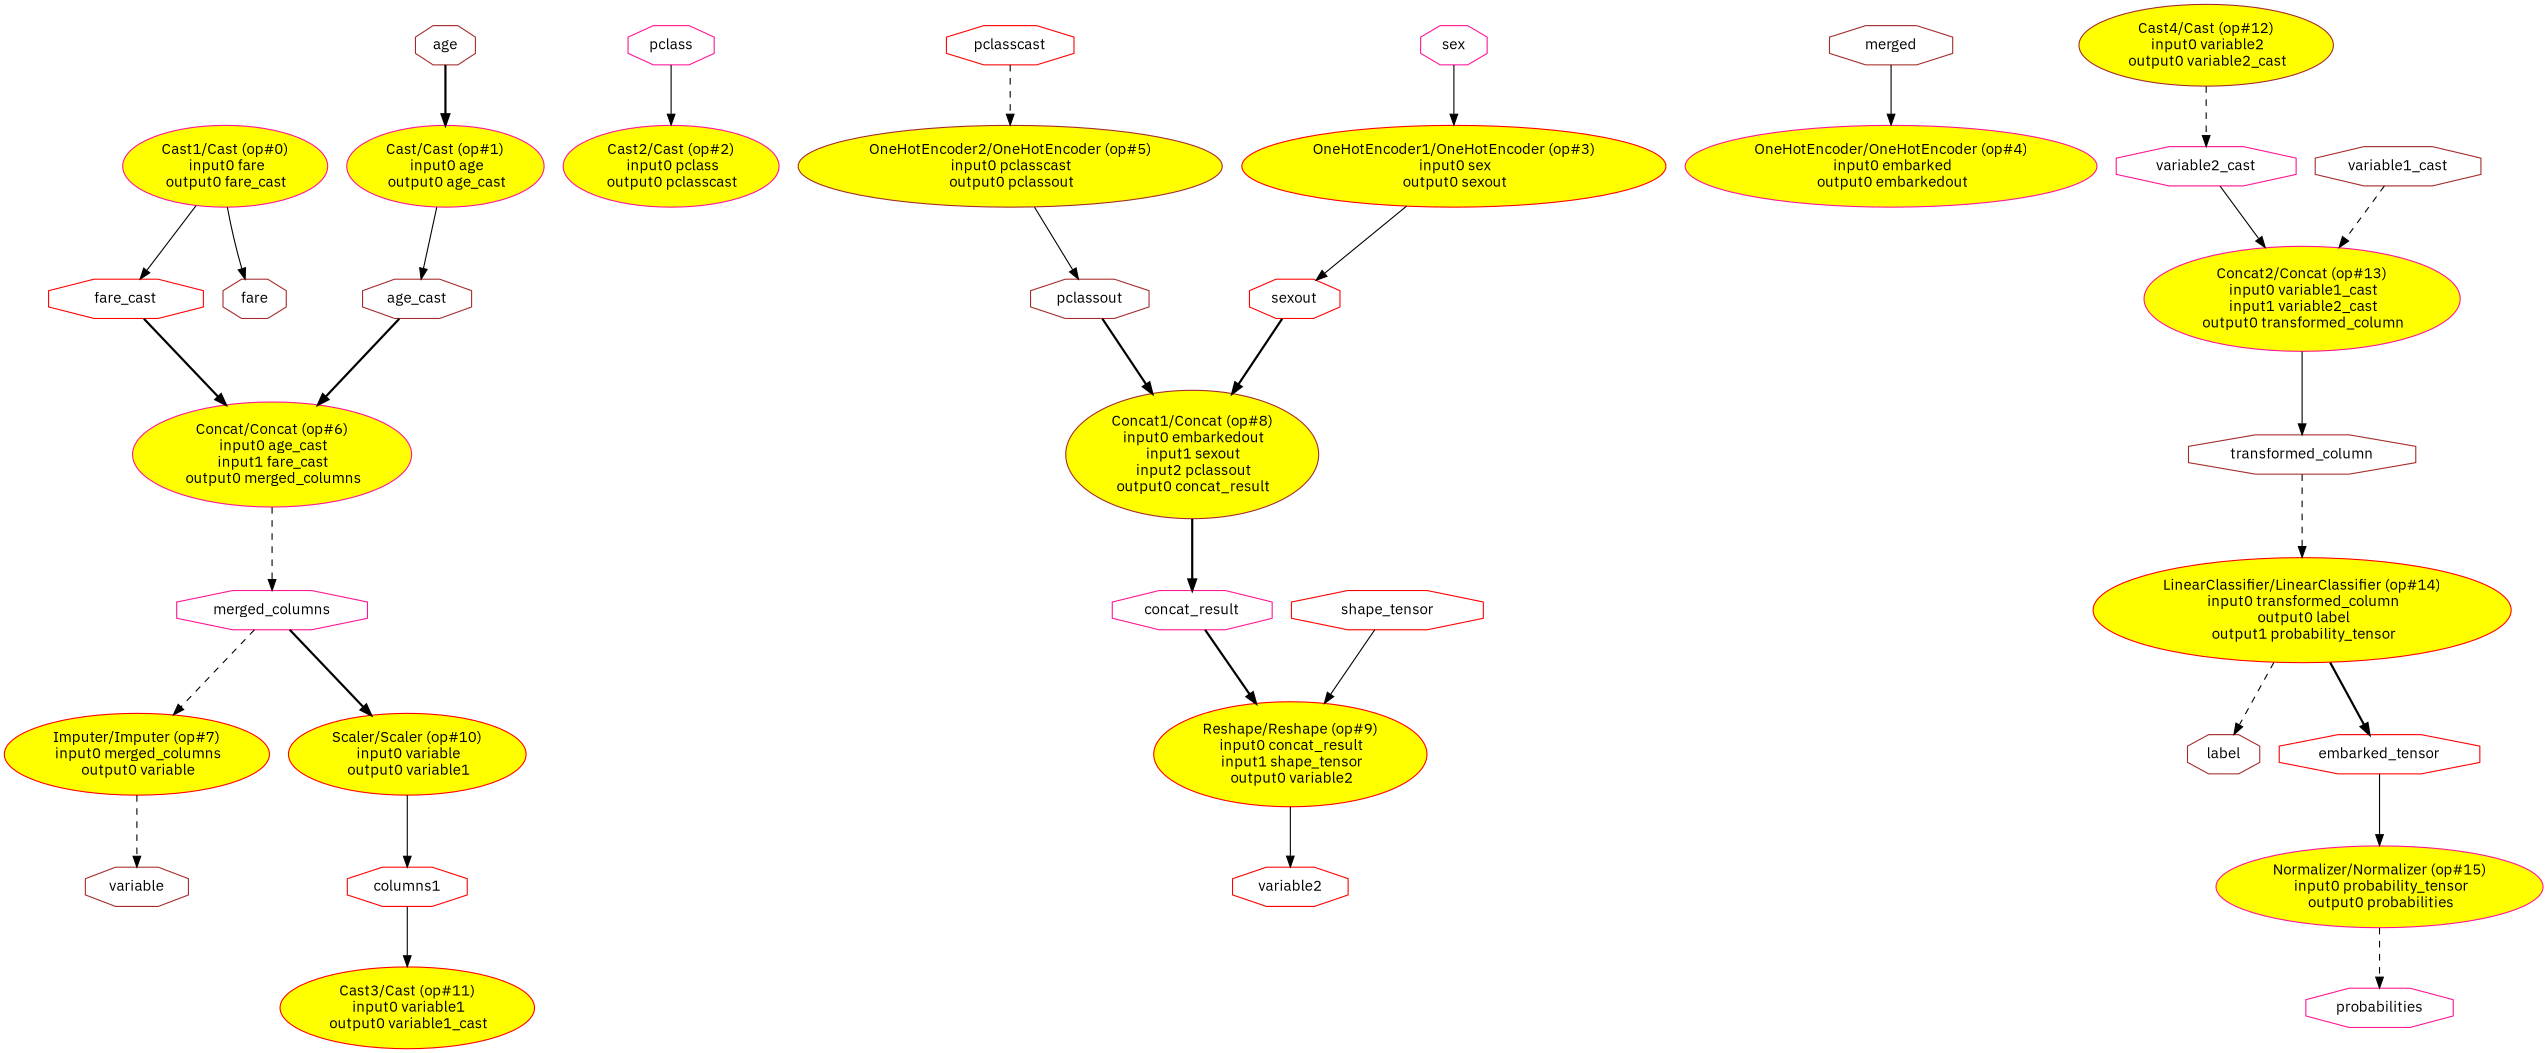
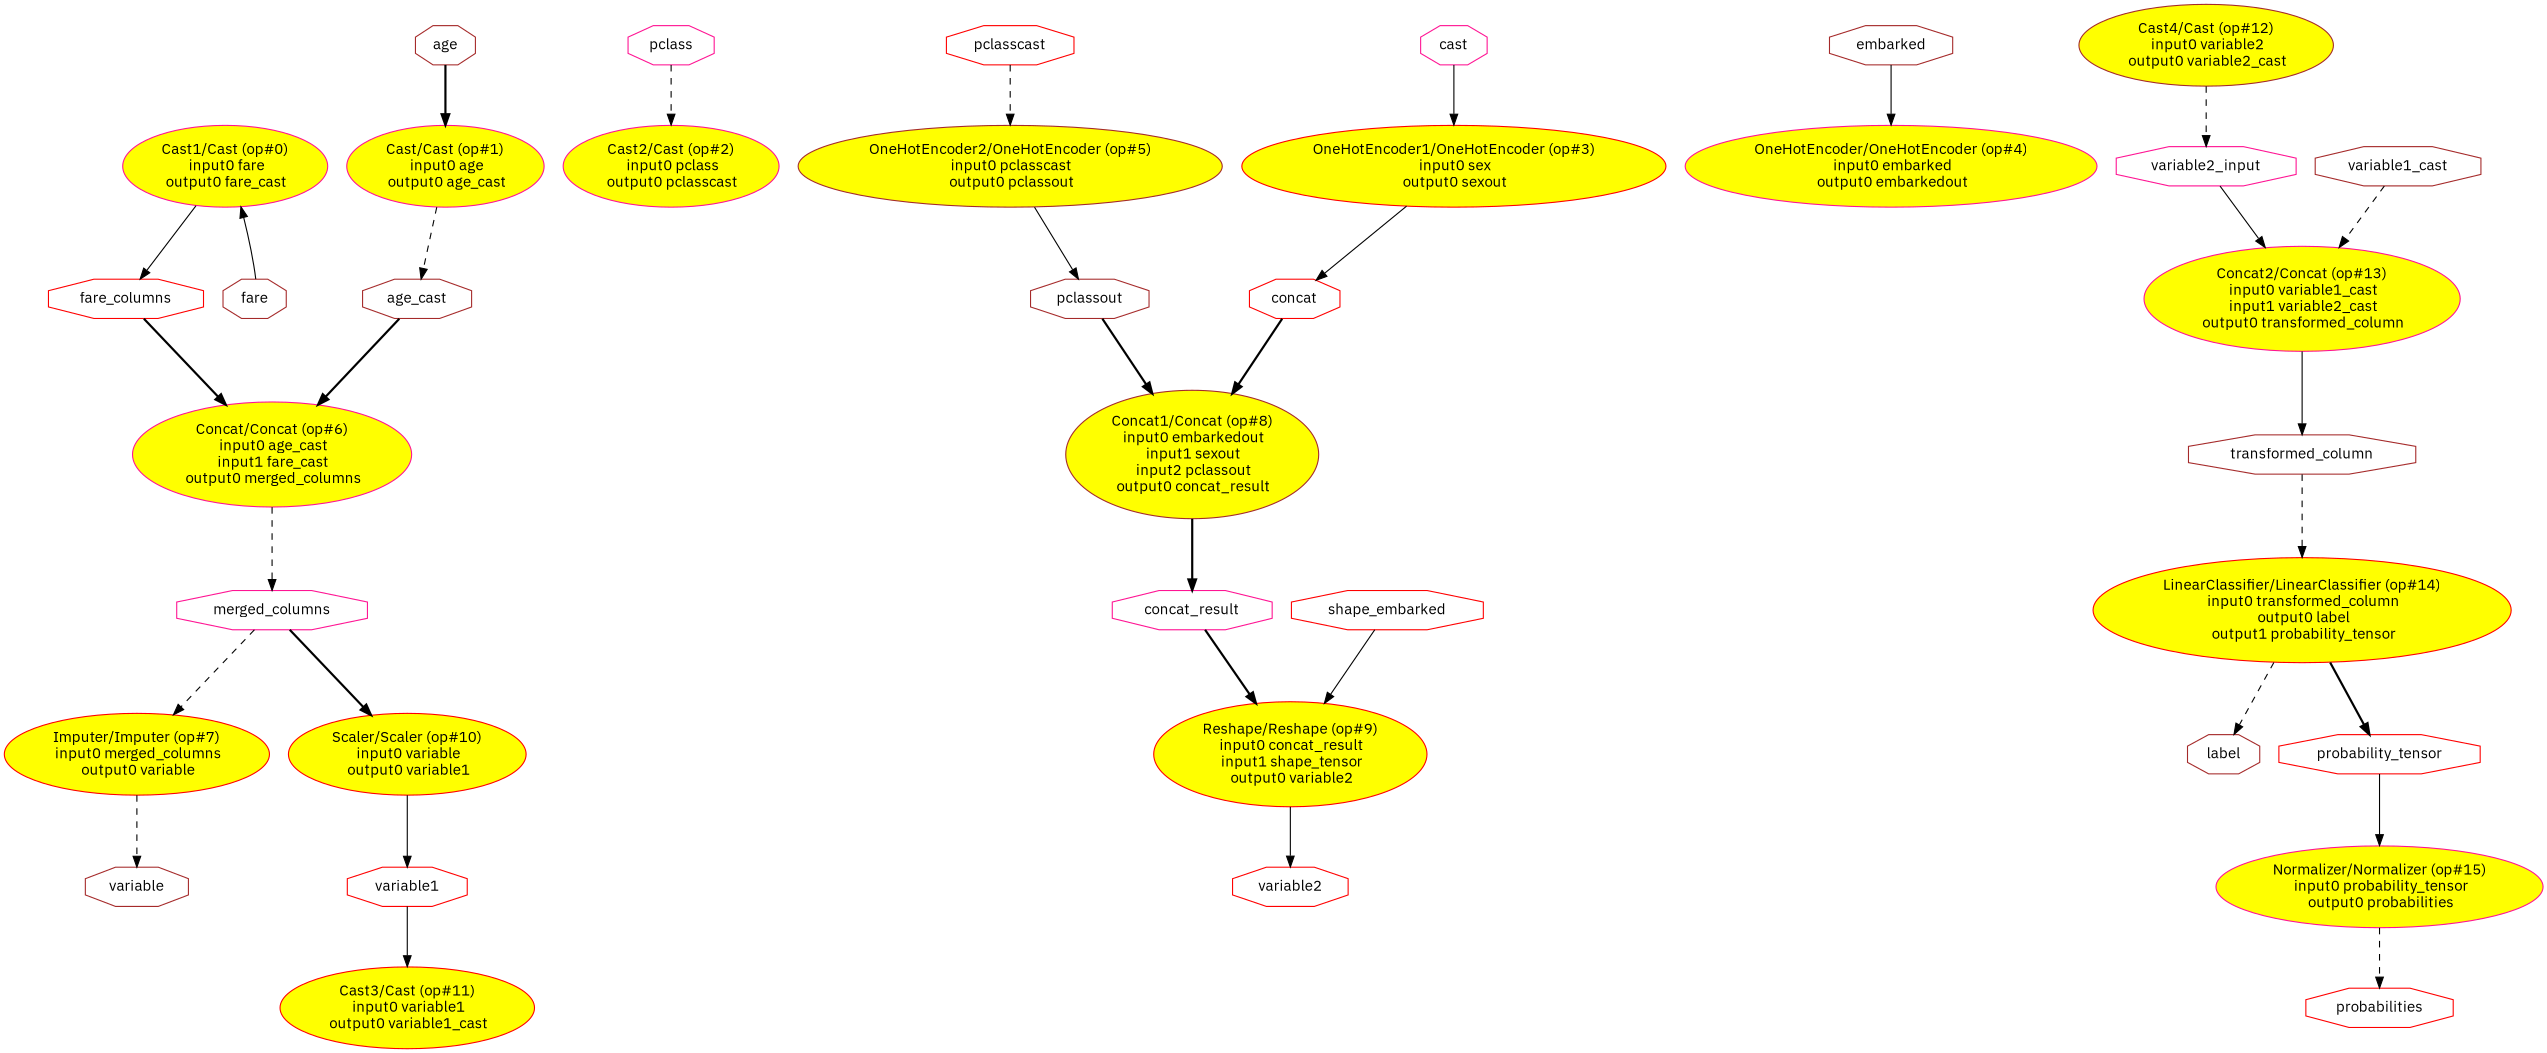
node "sex": label "sex" -> "cast"
node "merged": label "merged" -> "embarked"
edge "pclass" -> "Cast2/Cast (op#2) input0 pclass output0 pclasscast": style solid -> dashed
node "variable2_cast": label "variable2_cast" -> "variable2_input"
edge "Cast1/Cast (op#0) input0 fare output0 fare_cast" -> "fare": reversed
edge "Cast/Cast (op#1) input0 age output0 age_cast" -> "age_cast": style solid -> dashed
node "fare_cast": label "fare_cast" -> "fare_columns"
node "sexout": label "sexout" -> "concat"
node "shape_tensor": label "shape_tensor" -> "shape_embarked"
node "embarked_tensor": label "embarked_tensor" -> "probability_tensor"
node "columns1": label "columns1" -> "variable1"
node "probabilities": color deeppink -> red
